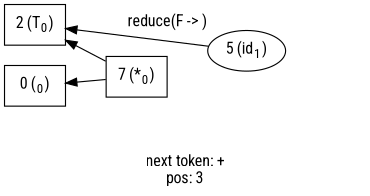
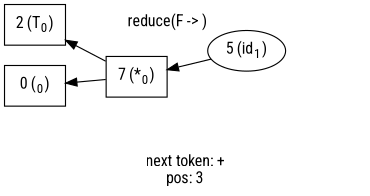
edge "5 (id" -> "2 (T": now "5 (id" -> "7 (*"
